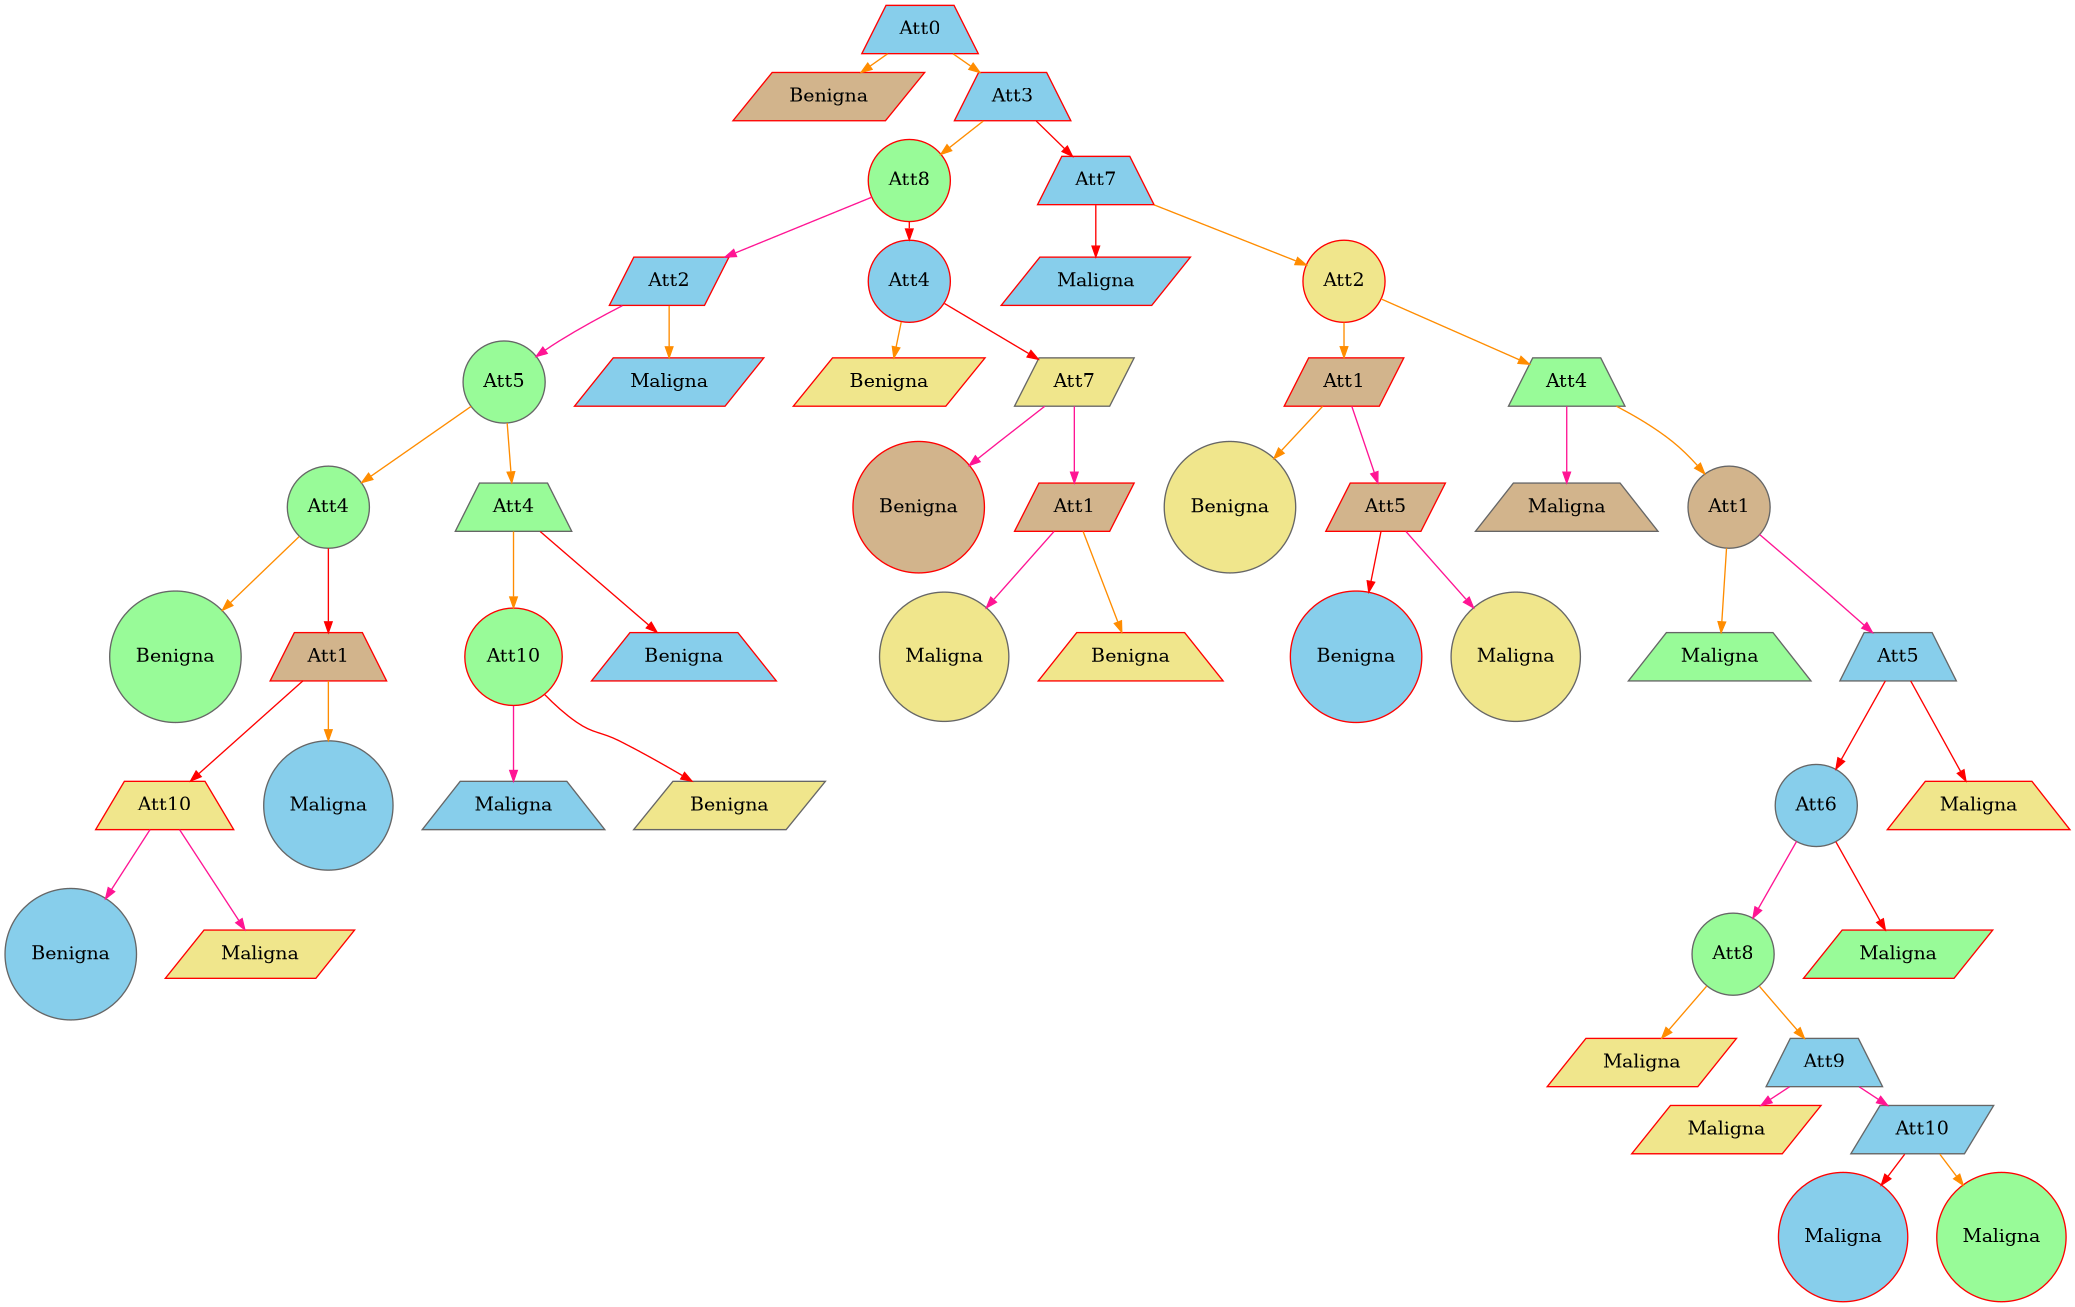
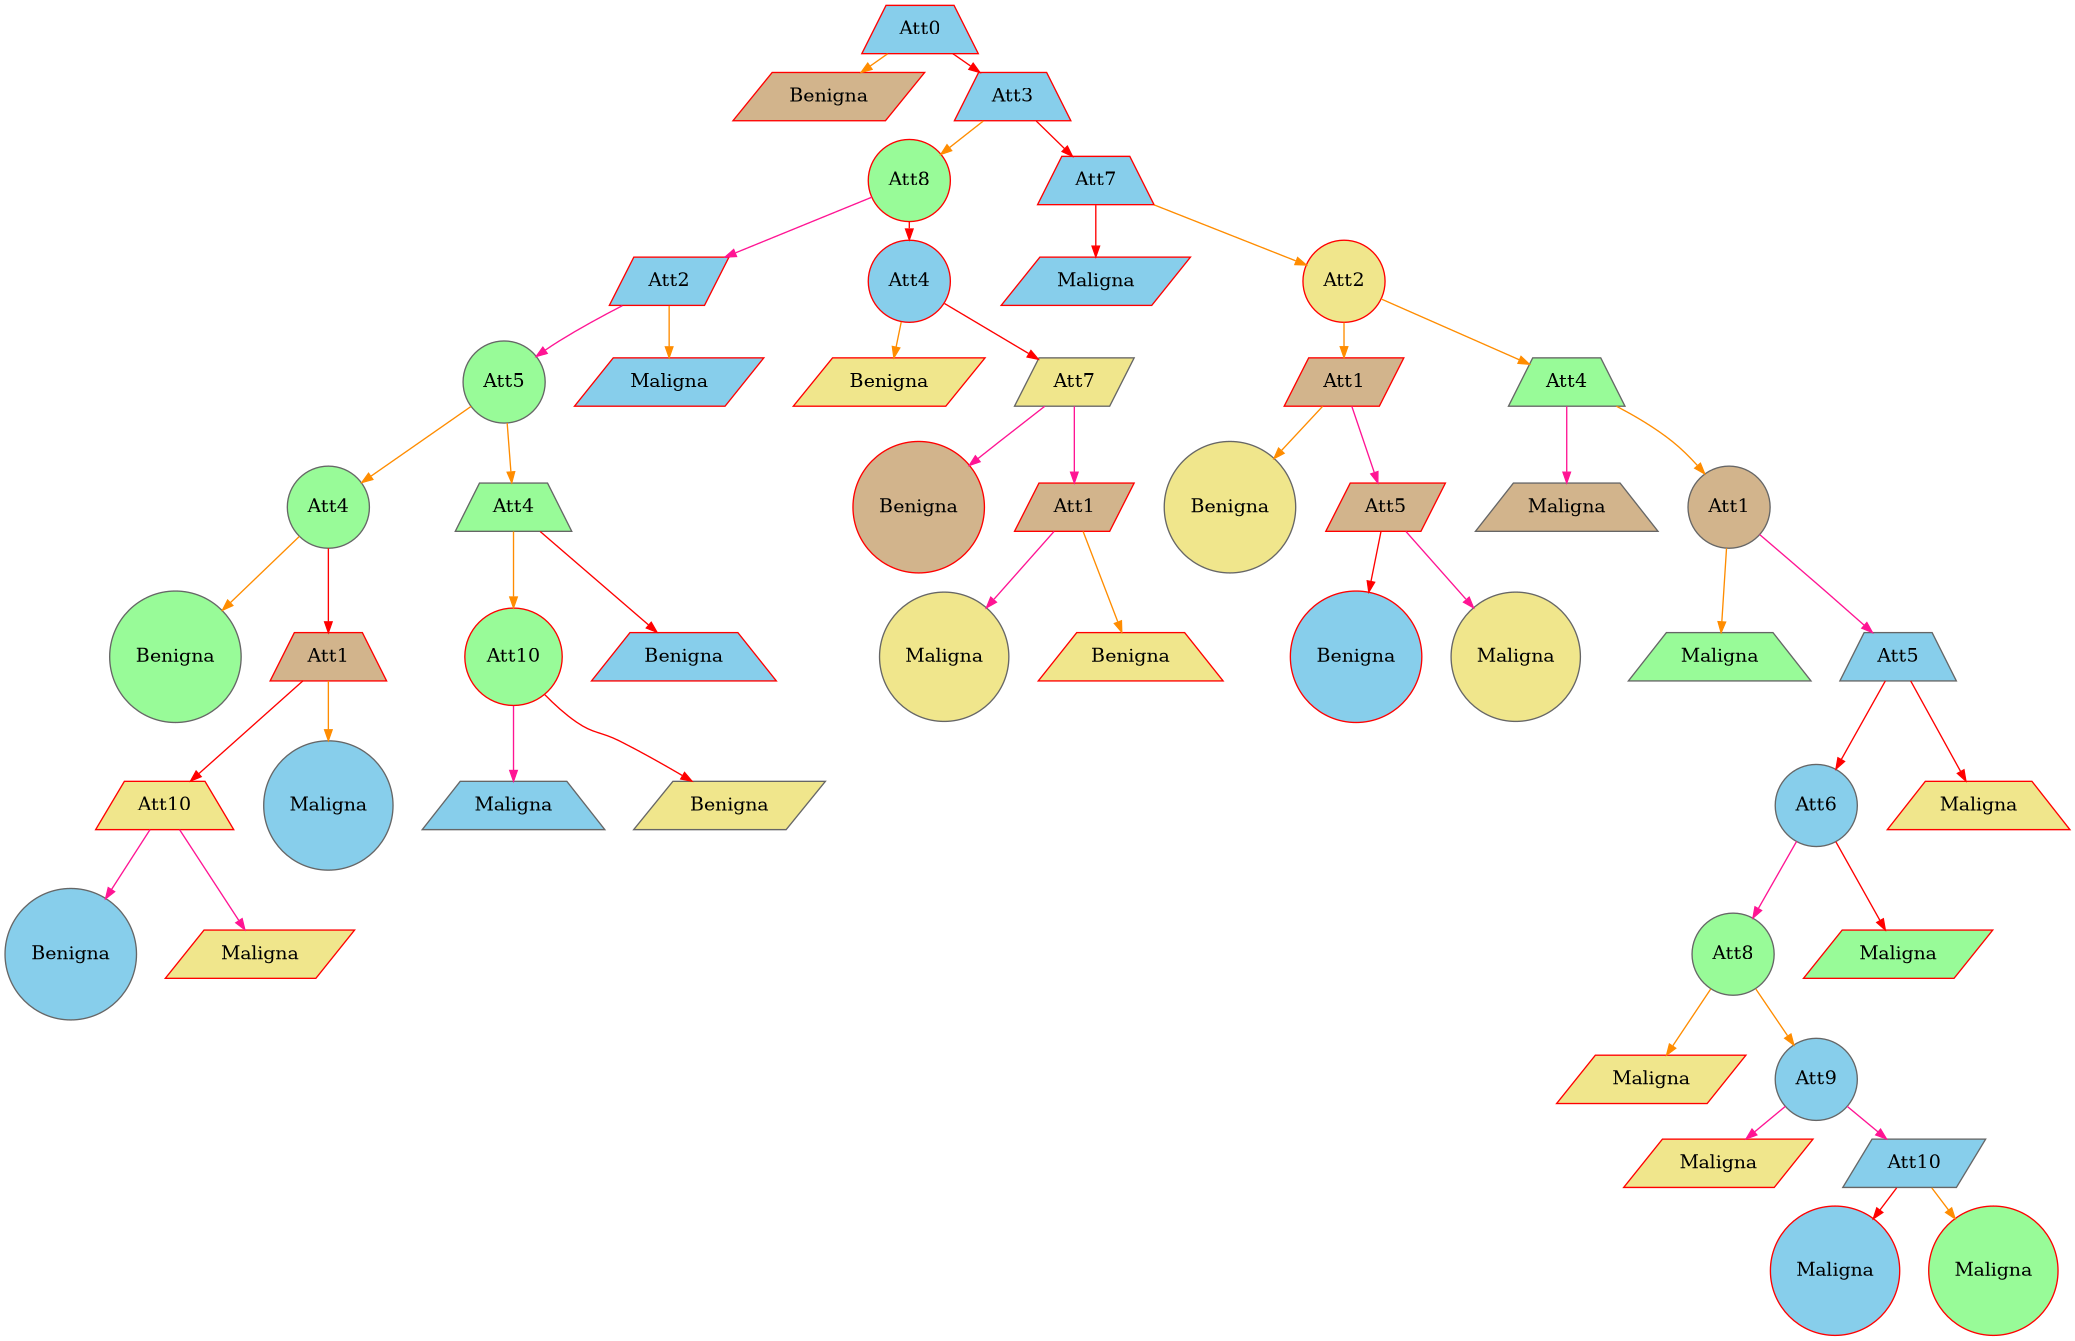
edge "Att0" -> "Att3": color darkorange -> red
node "Att9": shape trapezium -> circle
